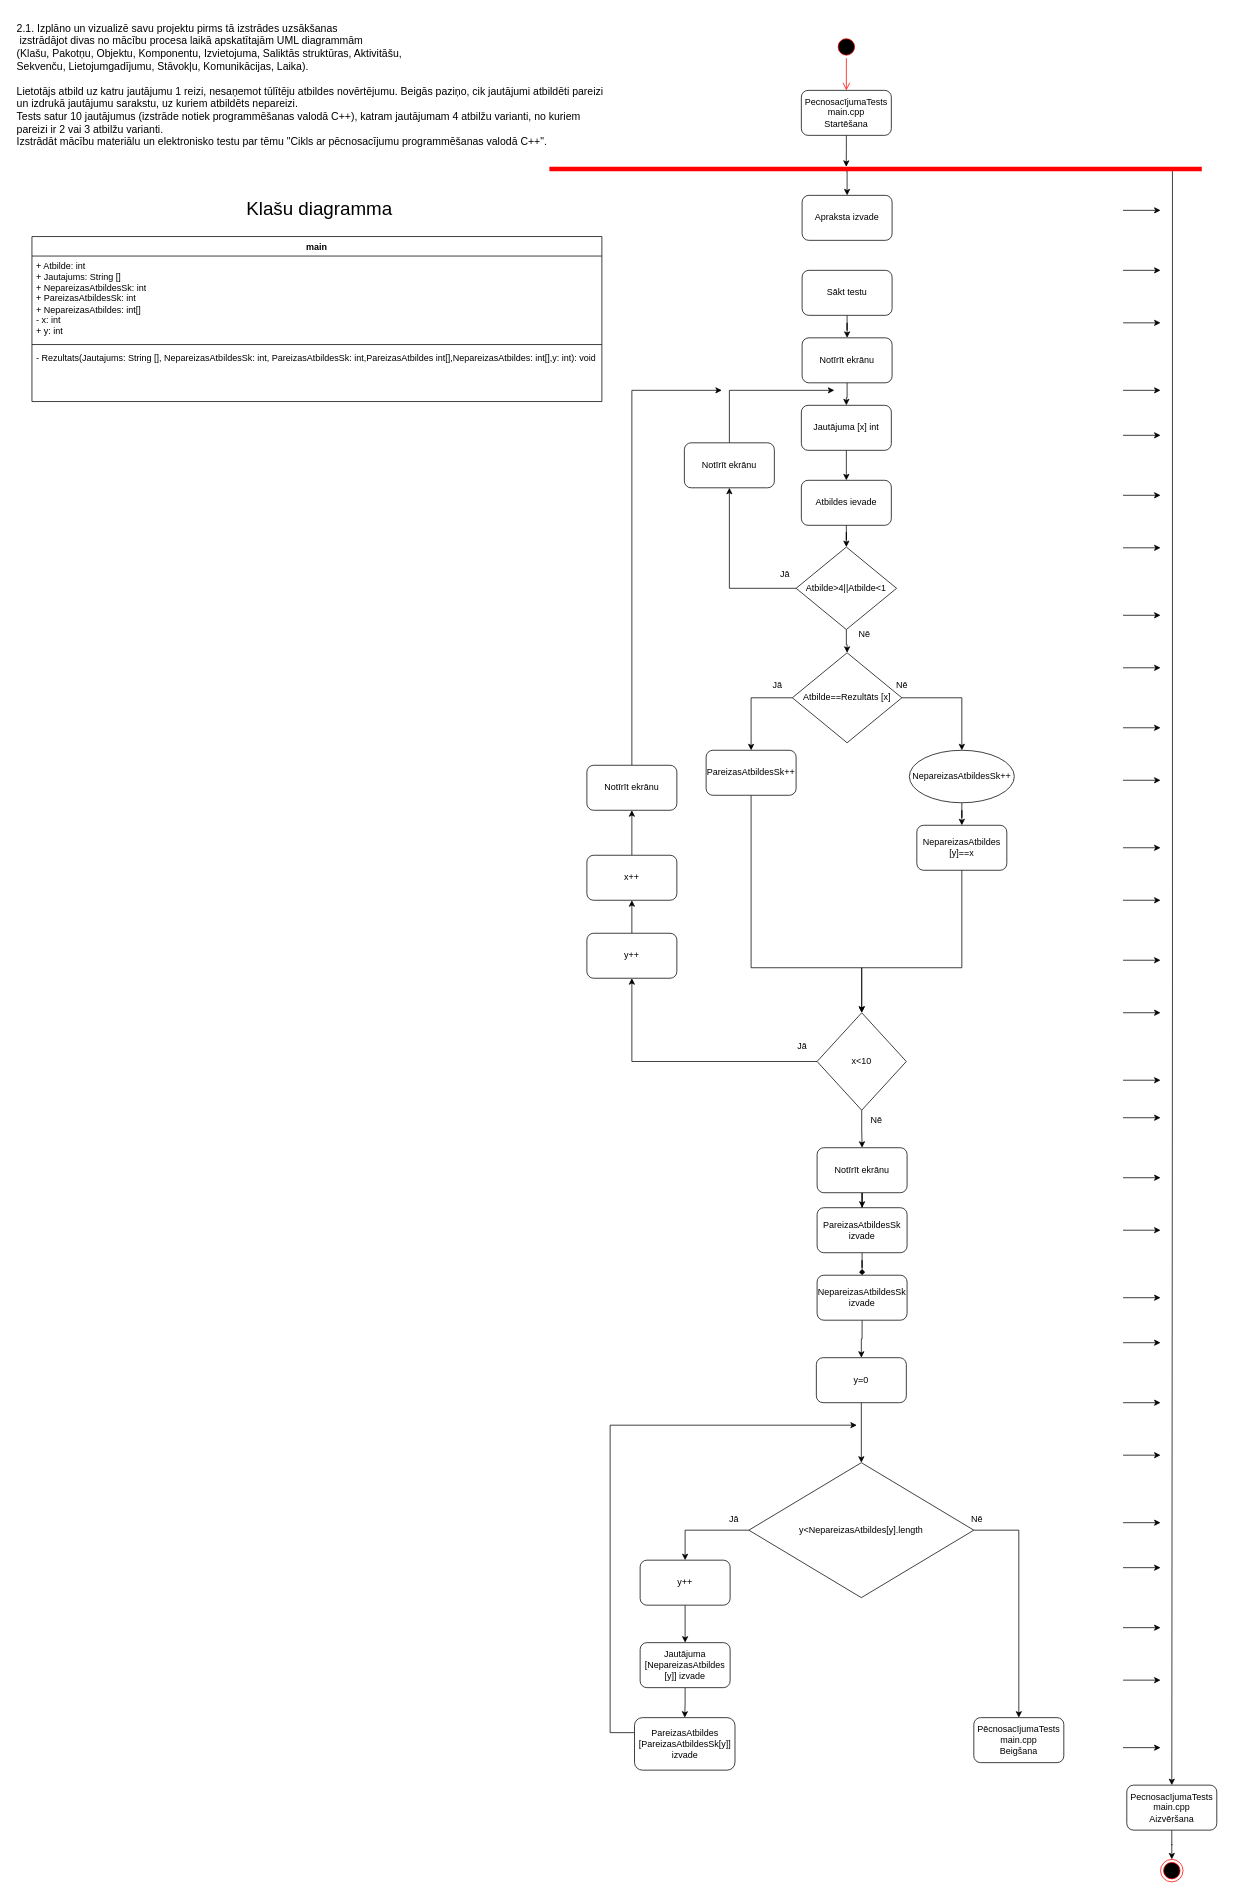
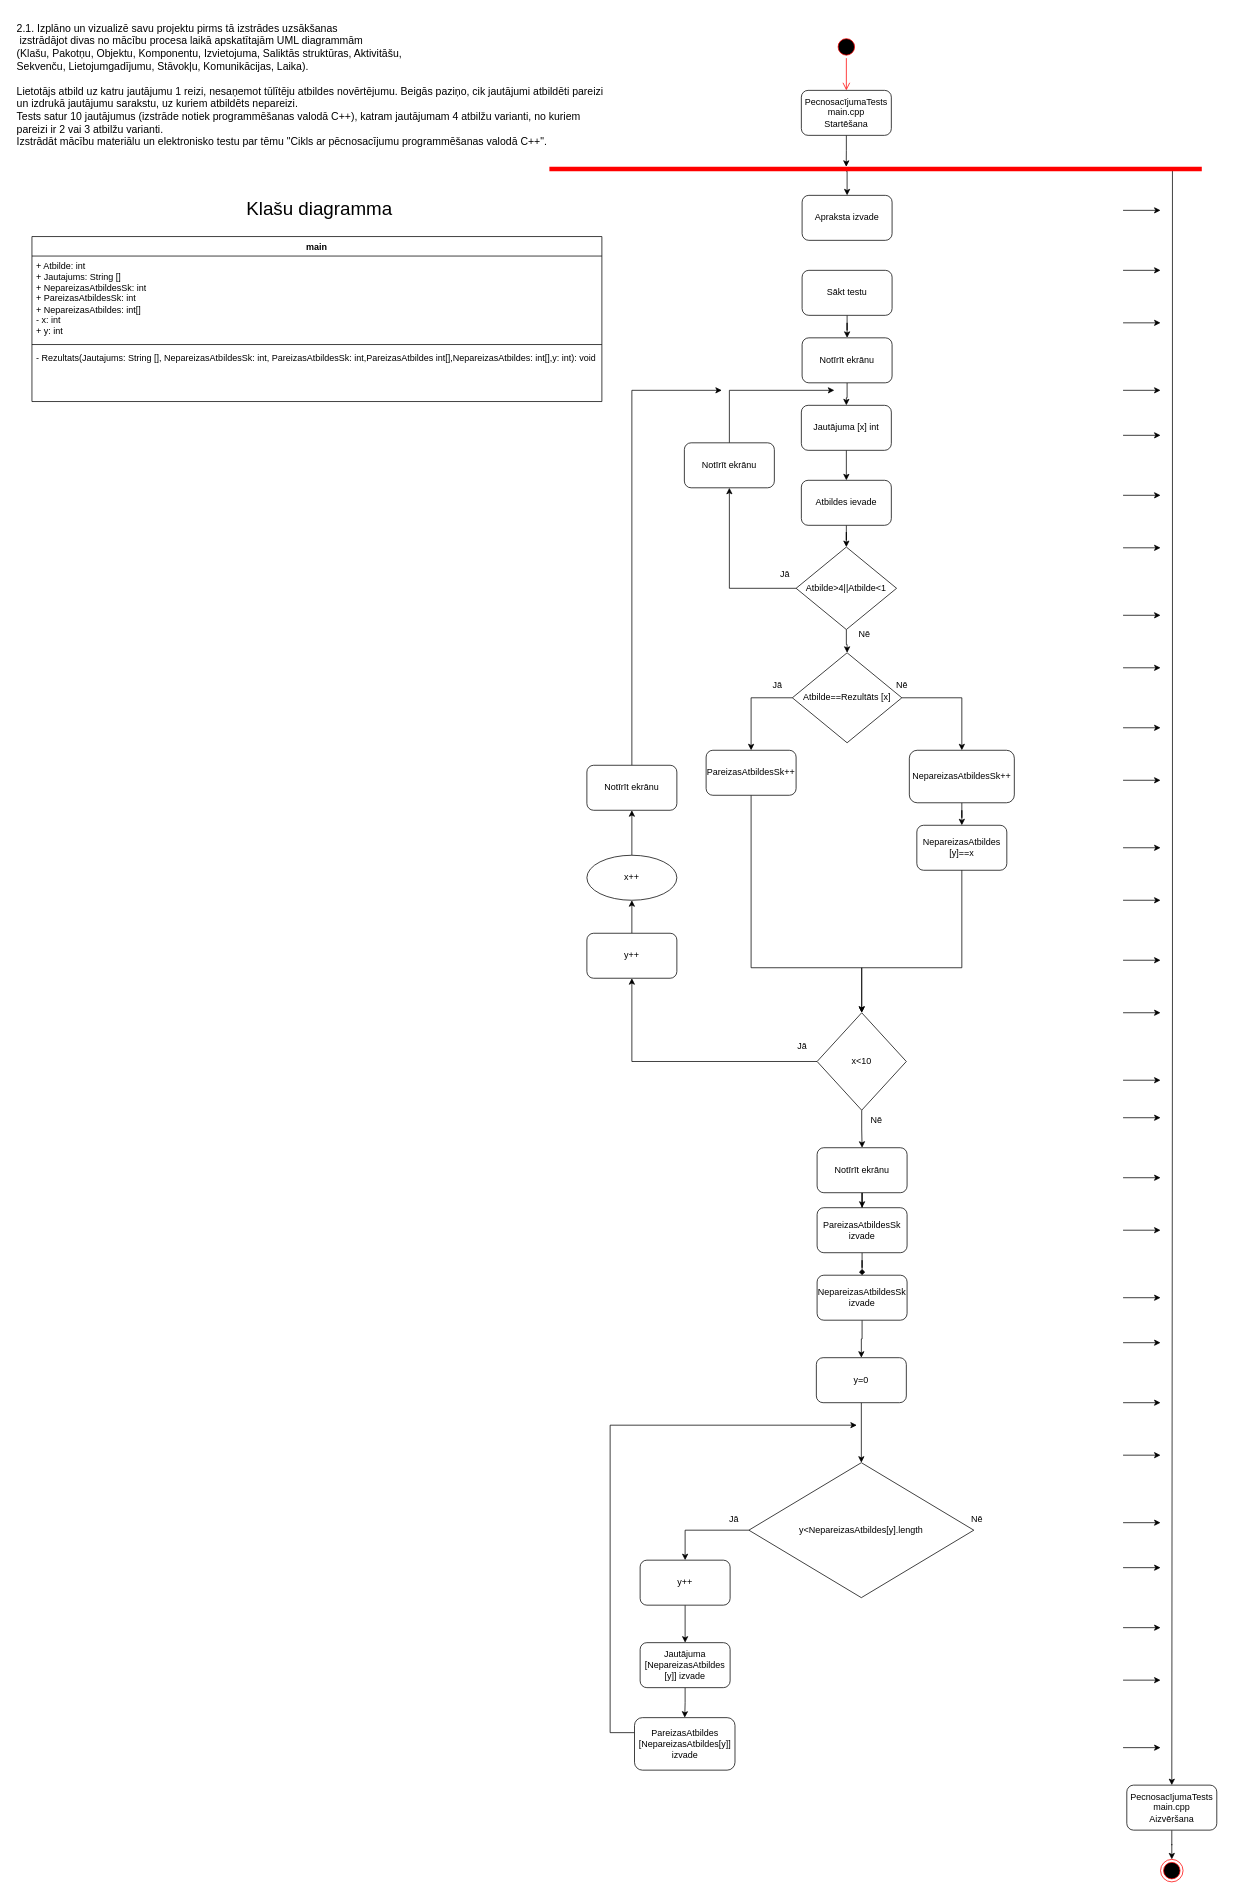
node "NepareizasAtbildesSk++": shape ellipse -> rounded rectangle
node "x++": shape rounded rectangle -> ellipse
edge "y<NepareizasAtbildes[y].length" -> "PēcnosacījumaTests main.cpp Beigšana": removed
node "PēcnosacījumaTests main.cpp Beigšana": removed
node "PareizasAtbildes [PareizasAtbildesSk[y]] izvade": label "PareizasAtbildes [PareizasAtbildesSk[y]] izvade" -> "PareizasAtbildes [NepareizasAtbildes[y]] izvade"
